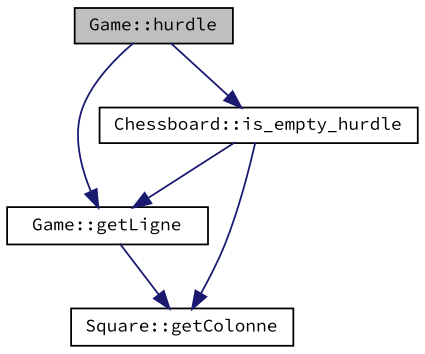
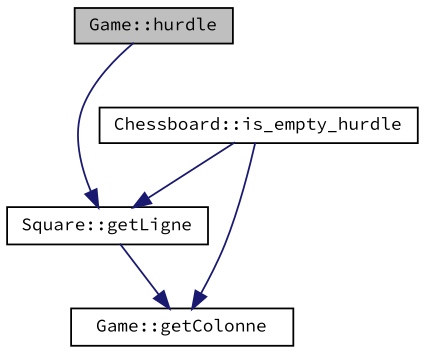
edge "Game::hurdle" -> "Chessboard::is_empty_hurdle": removed
node "Game::getLigne": label "Game::getLigne" -> "Square::getLigne"
node "Square::getColonne": label "Square::getColonne" -> "Game::getColonne"
